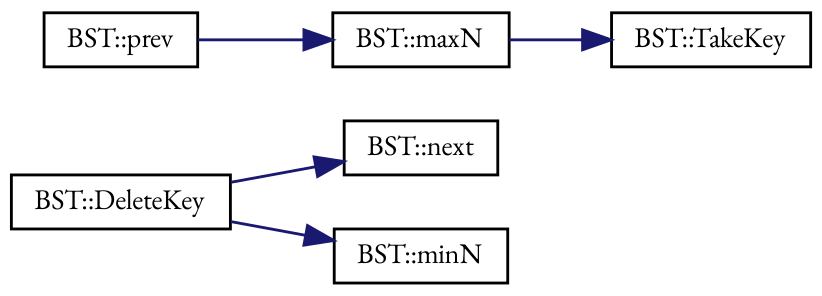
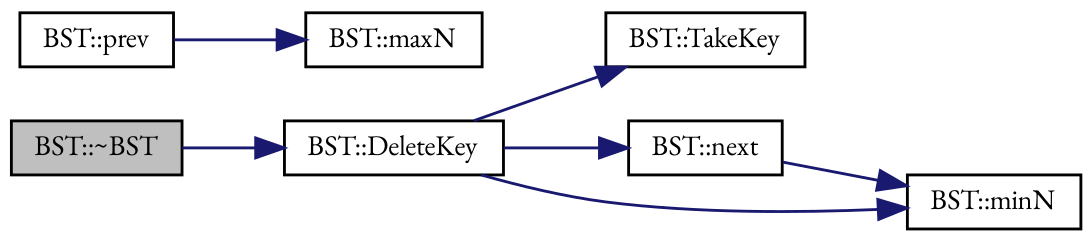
edge "BST::maxN" -> "BST::TakeKey": now "BST::DeleteKey" -> "BST::TakeKey"
node "BST::~BST": added
edge "BST::next" -> "BST::minN": added
